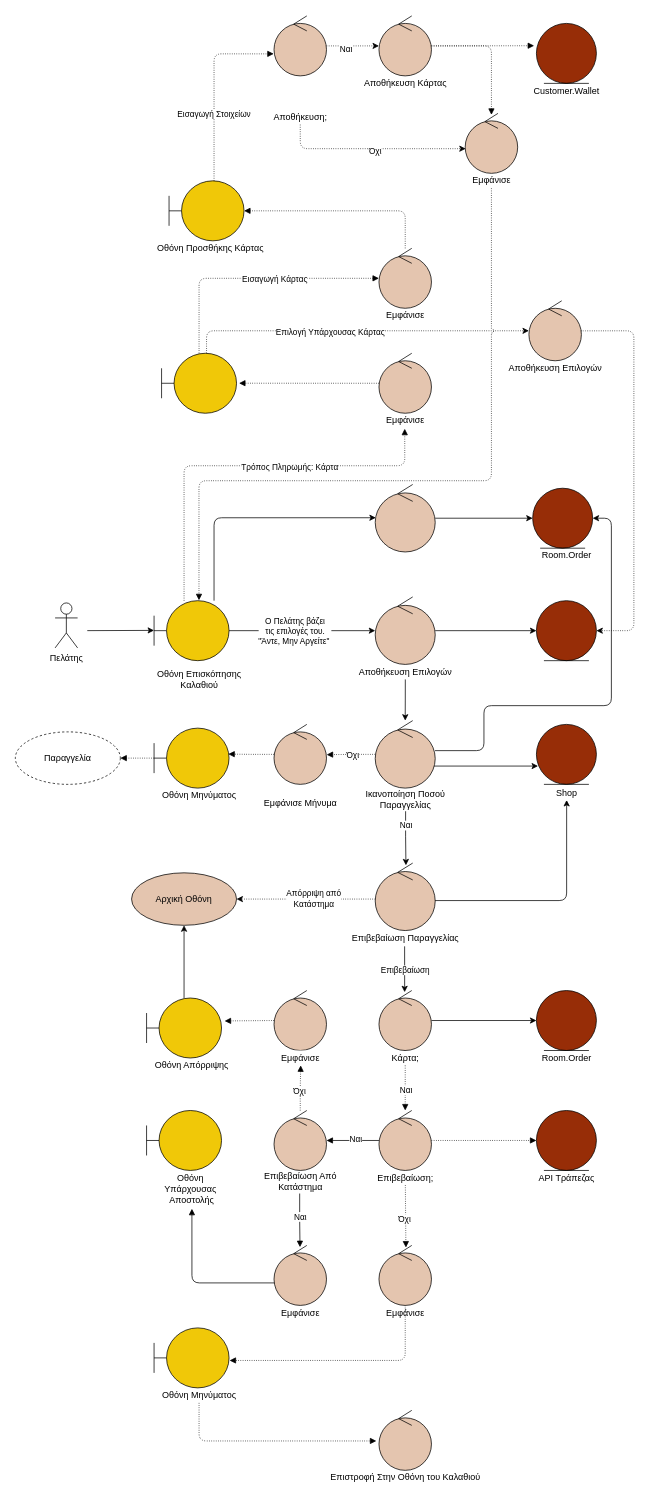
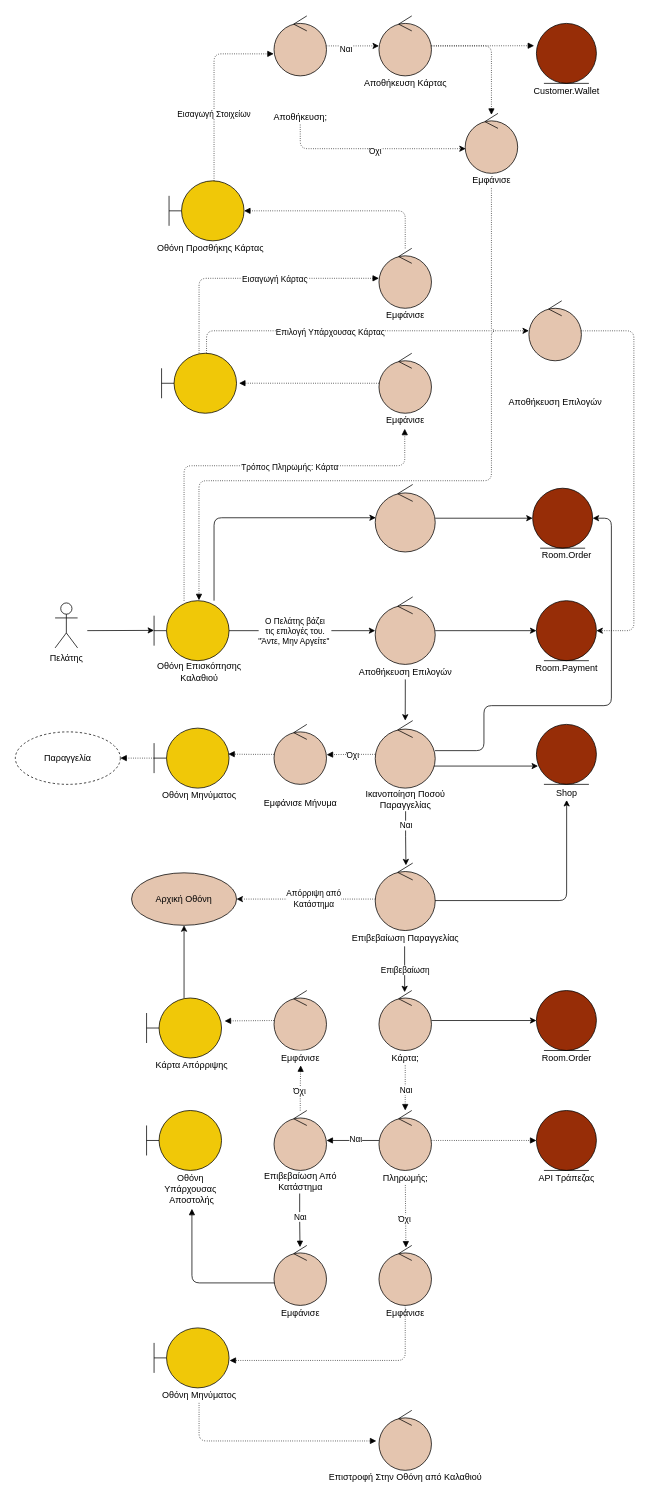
node "Αποθήκευση Επιλογών": moved (555, 368) -> (555, 402)
node "Room.Payment": added
node "Οθόνη Επισκόπησης Καλαθιού": moved (199, 679) -> (199, 672)
node "Οθόνη Απόρριψης": label "Οθόνη Απόρριψης" -> "Κάρτα Απόρριψης"
node "Επιβεβαίωση;": label "Επιβεβαίωση;" -> "Πληρωμής;"
node "Επιστροφή Στην Οθόνη του Καλαθιού": label "Επιστροφή Στην Οθόνη του Καλαθιού" -> "Επιστροφή Στην Οθόνη από Καλαθιού"
